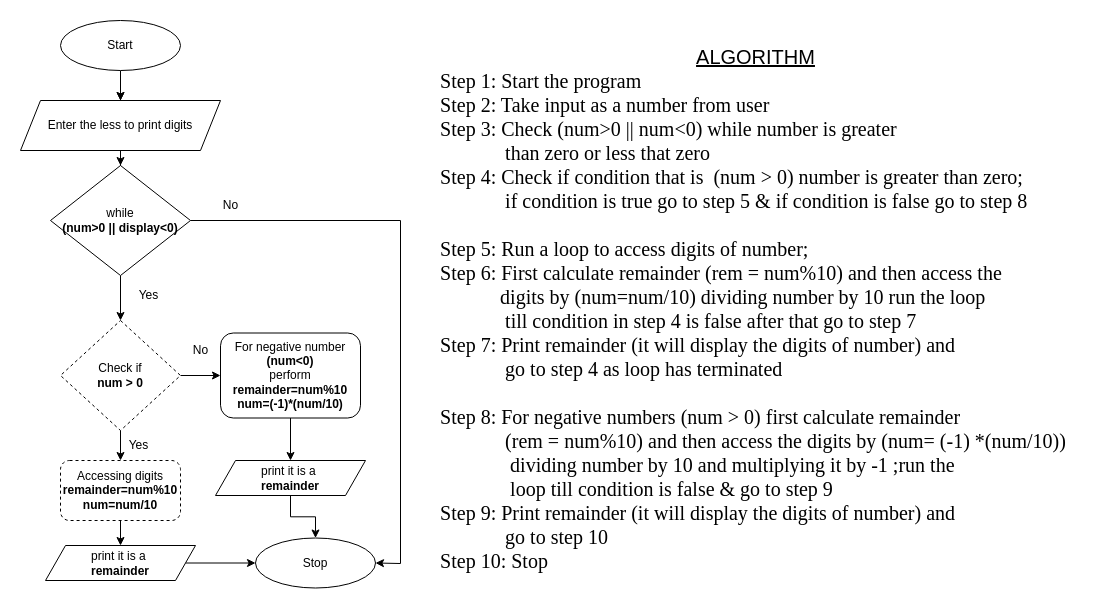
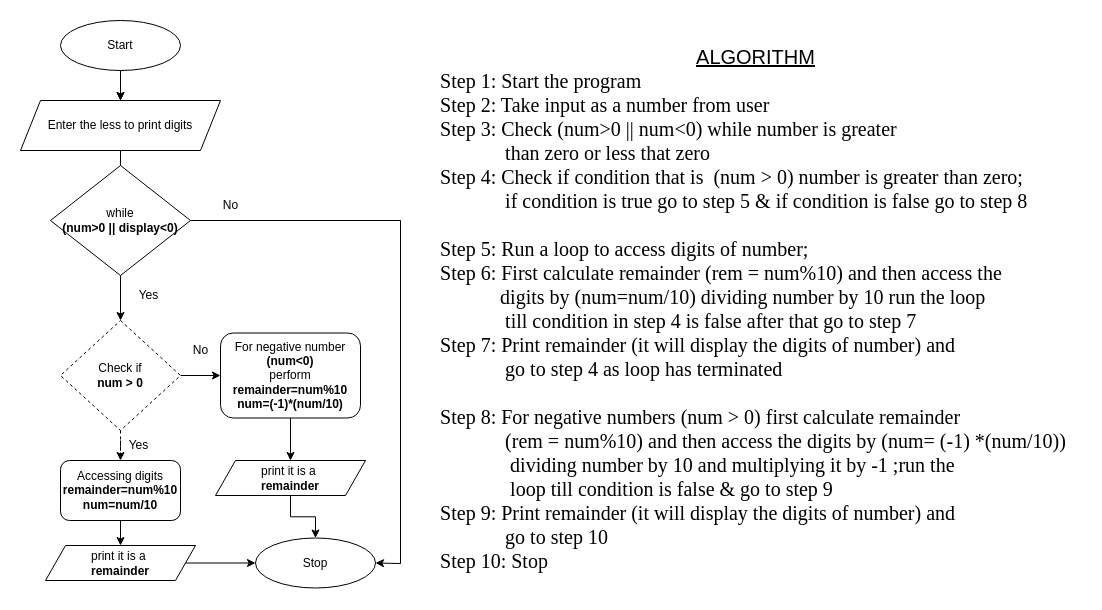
edge "Enter the less to print digits" -> "while (num>0 || display<0)": arrowhead classic -> none
edge "Check if num > 0" -> "Accessing digits remainder=num%10 num=num/10": style solid -> dashed
node "Accessing digits remainder=num%10 num=num/10": style dashed -> solid
